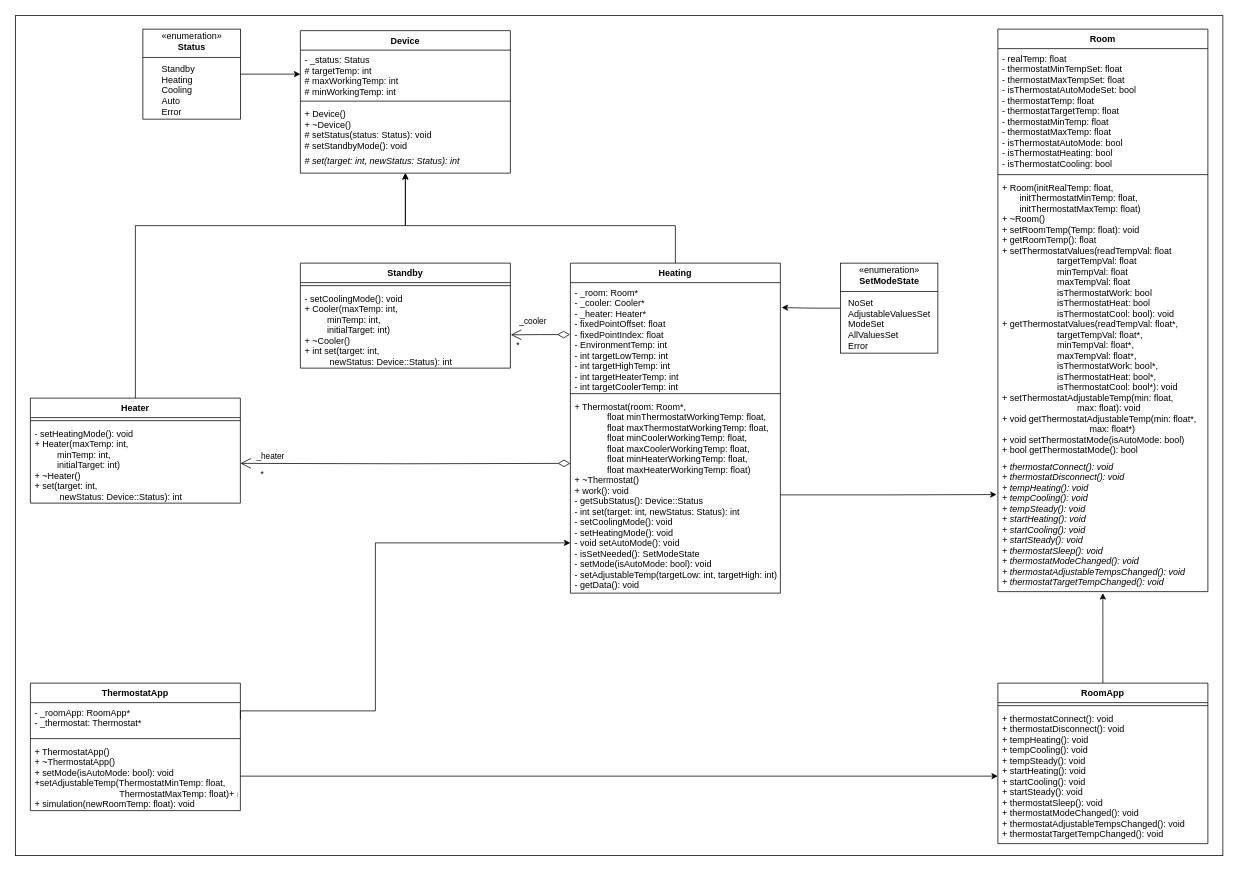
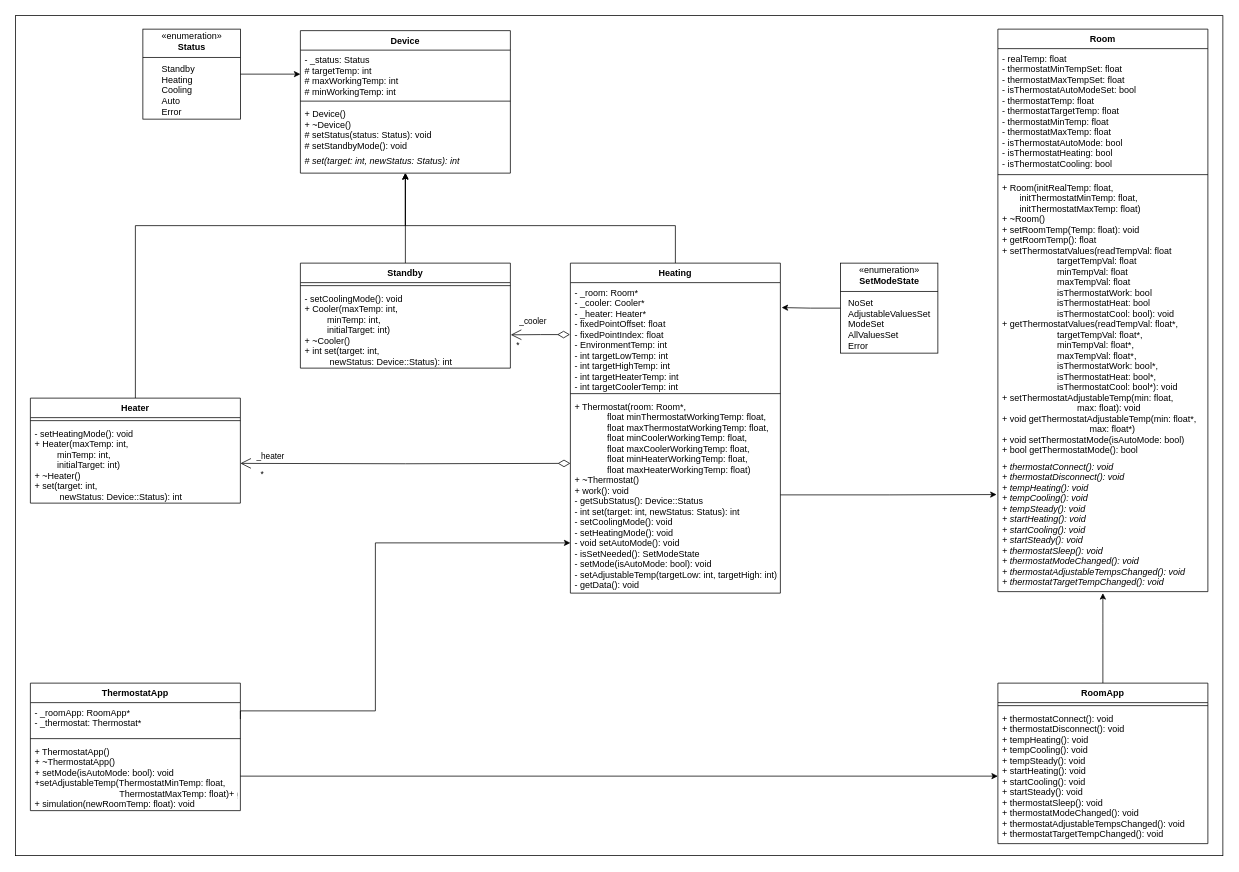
edge "Standby" -> "# set(target: int, newStatus: Status): int": added
